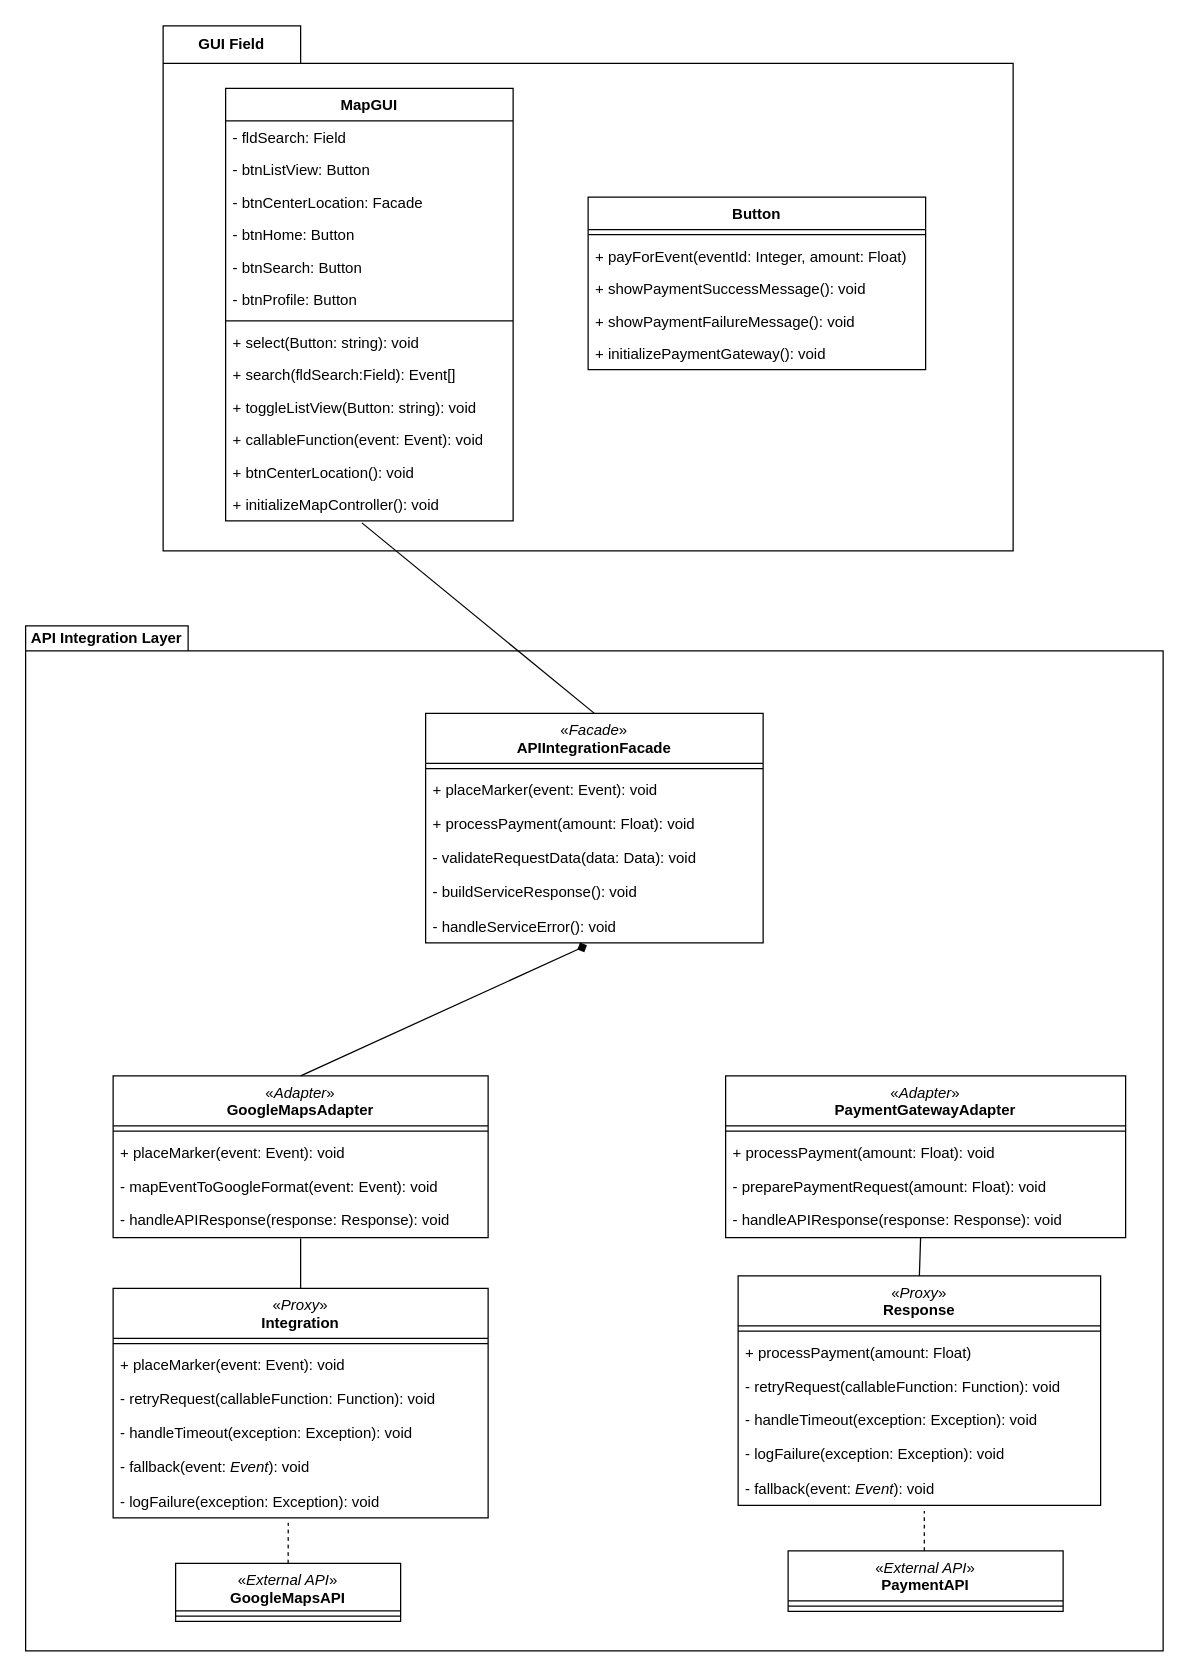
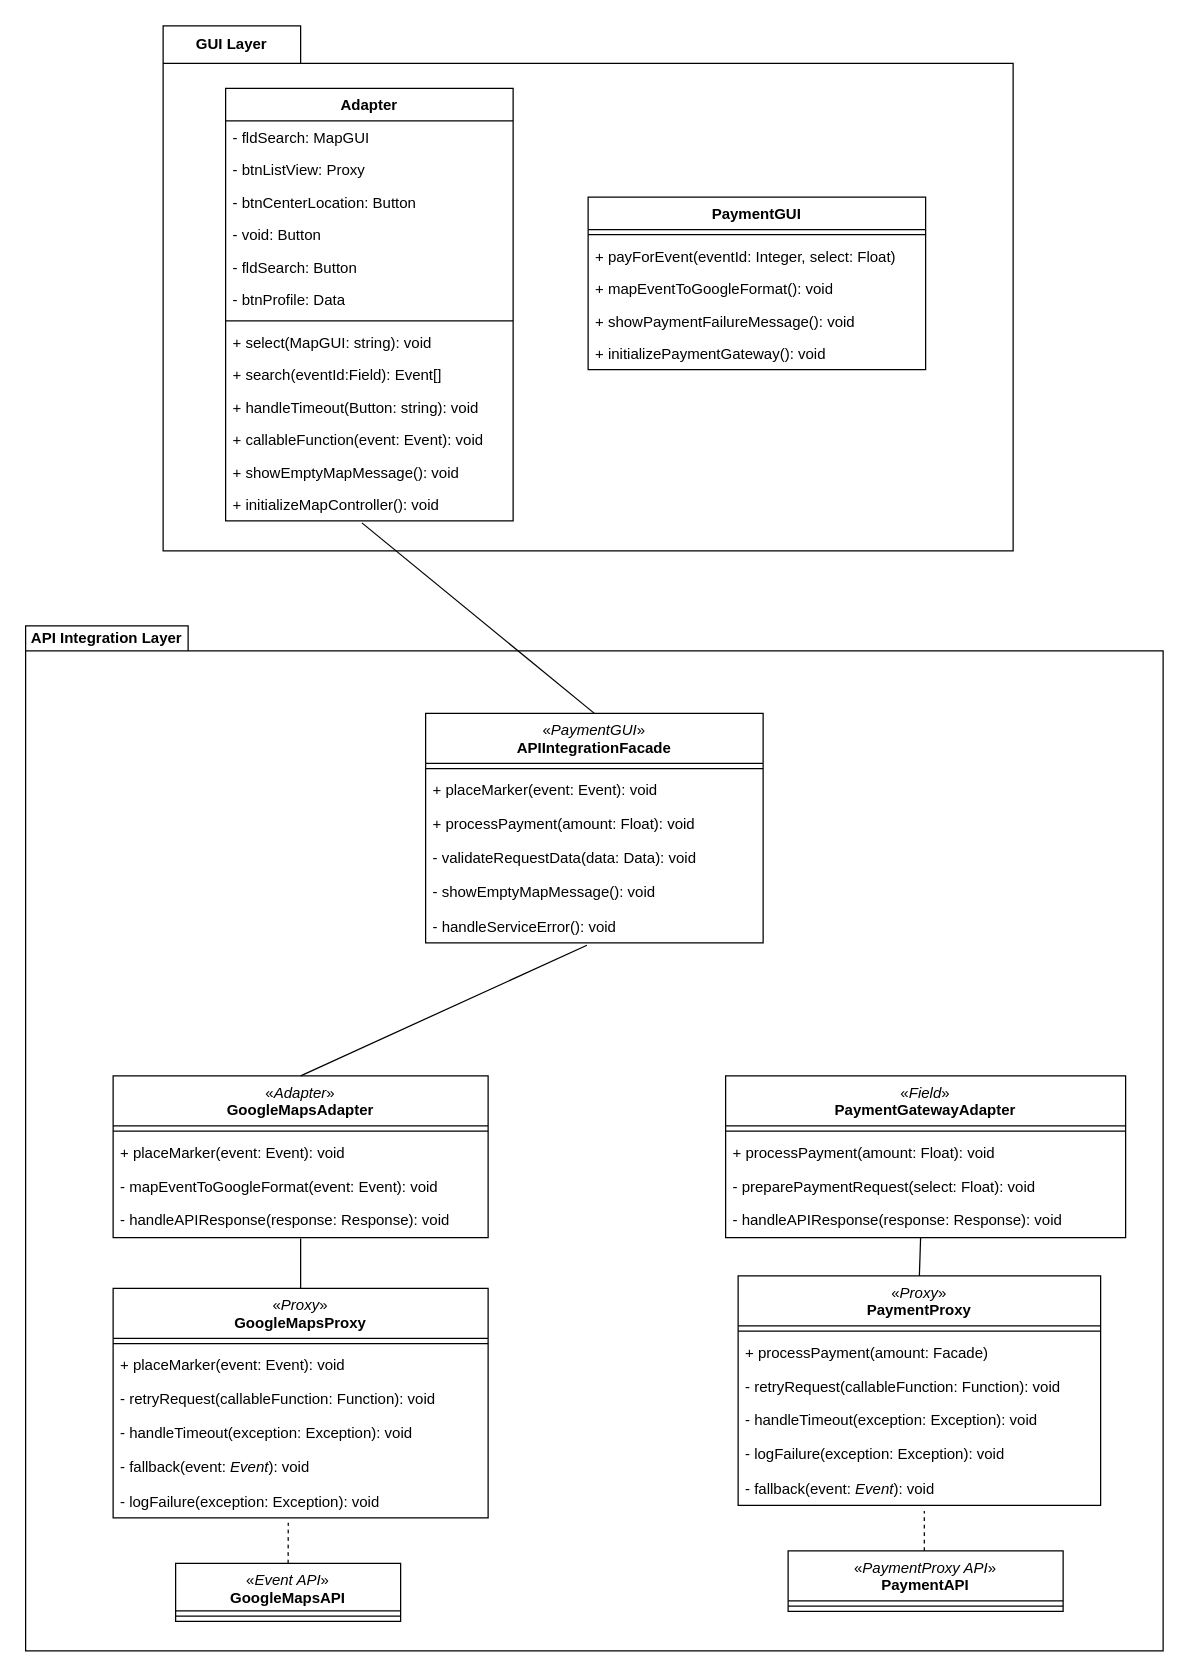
node "GUI Field": label "GUI Field" -> "GUI Layer"
node "MapGUI": label "MapGUI" -> "Adapter"
node "- fldSearch: Field": label "- fldSearch: Field" -> "- fldSearch: MapGUI"
node "- btnListView: Button": label "- btnListView: Button" -> "- btnListView: Proxy"
node "- btnCenterLocation: Facade": label "- btnCenterLocation: Facade" -> "- btnCenterLocation: Button"
node "Button": label "Button" -> "PaymentGUI"
node "- btnHome: Button": label "- btnHome: Button" -> "- void: Button"
node "+ payForEvent(eventId: Integer, amount: Float)": label "+ payForEvent(eventId: Integer, amount: Float)" -> "+ payForEvent(eventId: Integer, select: Float)"
node "- btnSearch: Button": label "- btnSearch: Button" -> "- fldSearch: Button"
node "+ showPaymentSuccessMessage(): void": label "+ showPaymentSuccessMessage(): void" -> "+ mapEventToGoogleFormat(): void"
node "- btnProfile: Button": label "- btnProfile: Button" -> "- btnProfile: Data"
node "+ select(Button: string): void": label "+ select(Button: string): void" -> "+ select(MapGUI: string): void"
node "+ search(fldSearch:Field): Event[]": label "+ search(fldSearch:Field): Event[]" -> "+ search(eventId:Field): Event[]"
node "+ toggleListView(Button: string): void": label "+ toggleListView(Button: string): void" -> "+ handleTimeout(Button: string): void"
node "+ btnCenterLocation(): void": label "+ btnCenterLocation(): void" -> "+ showEmptyMapMessage(): void"
node "«Facade» APIIntegrationFacade": label "«Facade» APIIntegrationFacade" -> "«PaymentGUI» APIIntegrationFacade"
node "- buildServiceResponse(): void": label "- buildServiceResponse(): void" -> "- showEmptyMapMessage(): void"
edge "«Adapter» GoogleMapsAdapter" -> "- handleServiceError(): void": arrowhead diamond -> none
node "«Adapter» PaymentGatewayAdapter": label "«Adapter» PaymentGatewayAdapter" -> "«Field» PaymentGatewayAdapter"
node "- preparePaymentRequest(amount: Float): void": label "- preparePaymentRequest(amount: Float): void" -> "- preparePaymentRequest(select: Float): void"
node "«Proxy» Response": label "«Proxy» Response" -> "«Proxy» PaymentProxy"
node "«Proxy» Integration": label "«Proxy» Integration" -> "«Proxy» GoogleMapsProxy"
node "+ processPayment(amount: Float)": label "+ processPayment(amount: Float)" -> "+ processPayment(amount: Facade)"
node "«External API» PaymentAPI": label "«External API» PaymentAPI" -> "«PaymentProxy API» PaymentAPI"
node "«External API» GoogleMapsAPI": label "«External API» GoogleMapsAPI" -> "«Event API» GoogleMapsAPI"
